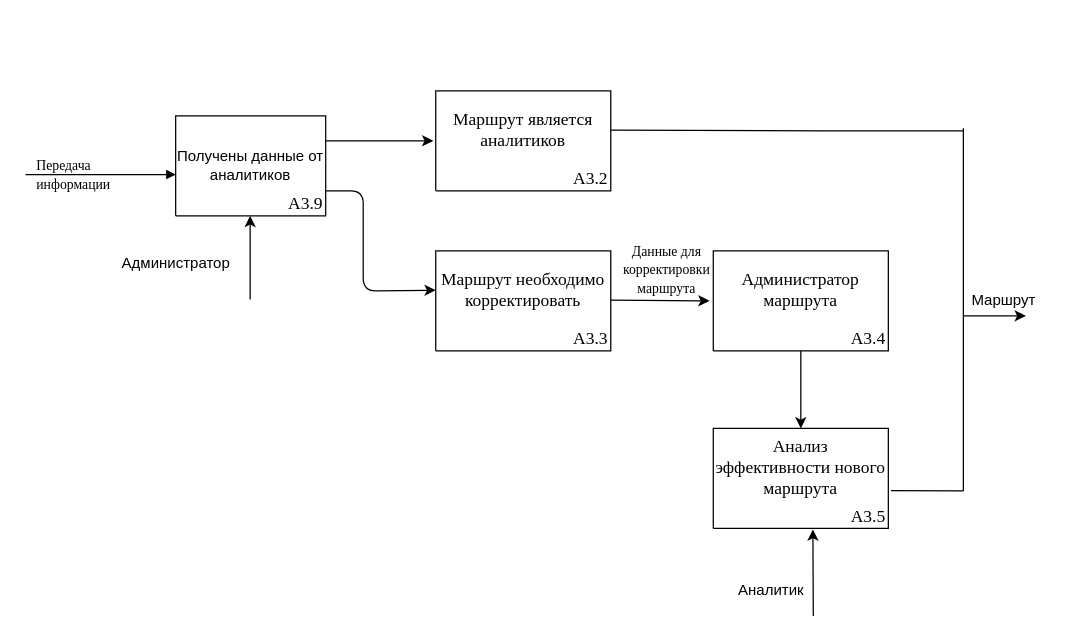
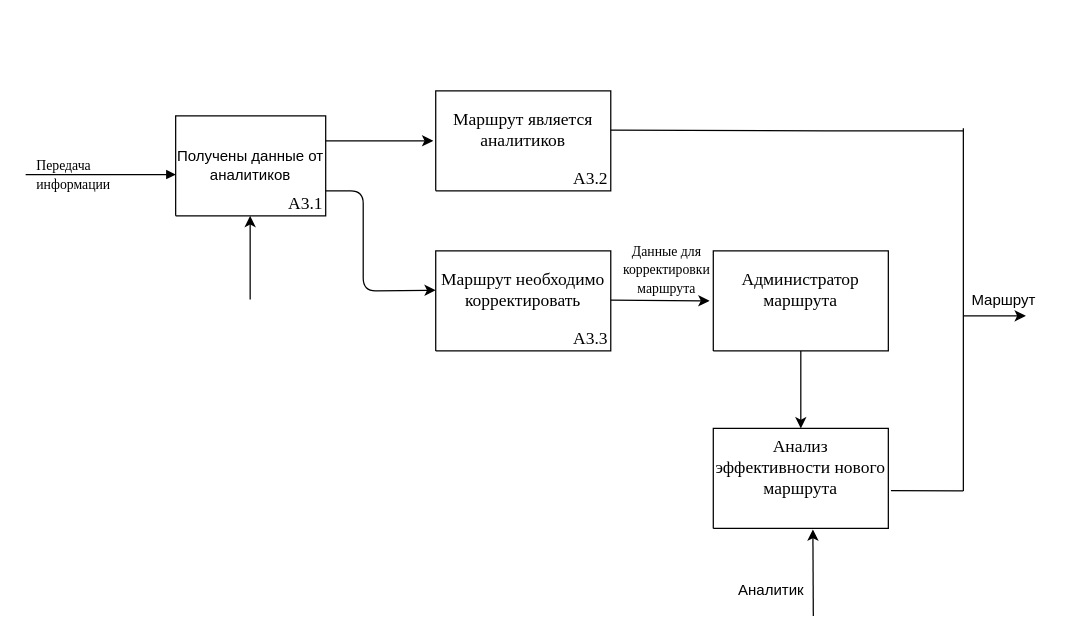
node "A3.9": label "A3.9" -> "A3.1"
node "Администратор": removed
node "A3.4": removed
node "A3.5": removed
